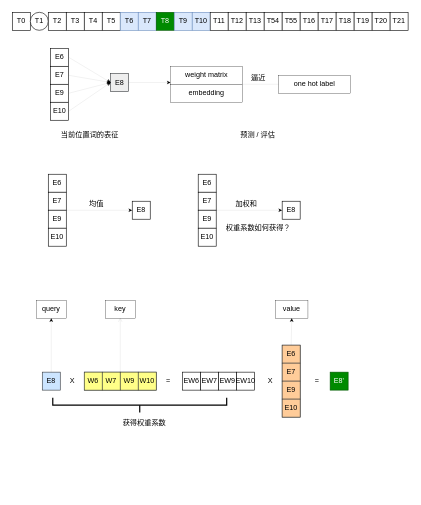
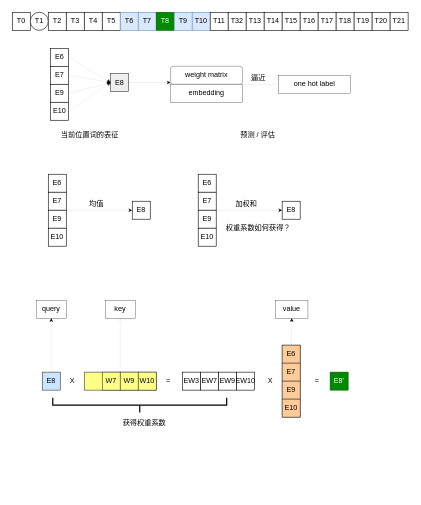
node "T12": label "T12" -> "T32"
node "T54": label "T54" -> "T14"
node "T55": label "T55" -> "T15"
node "weight matrix": shape rectangle -> rounded rectangle
node "W6": removed
node "EW6": label "EW6" -> "EW3"
